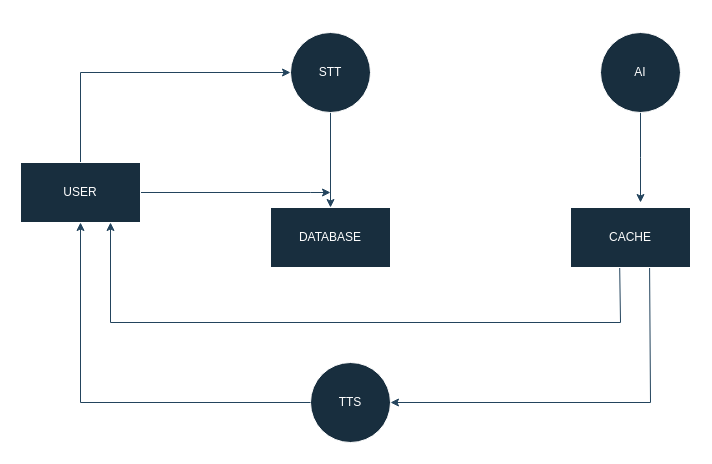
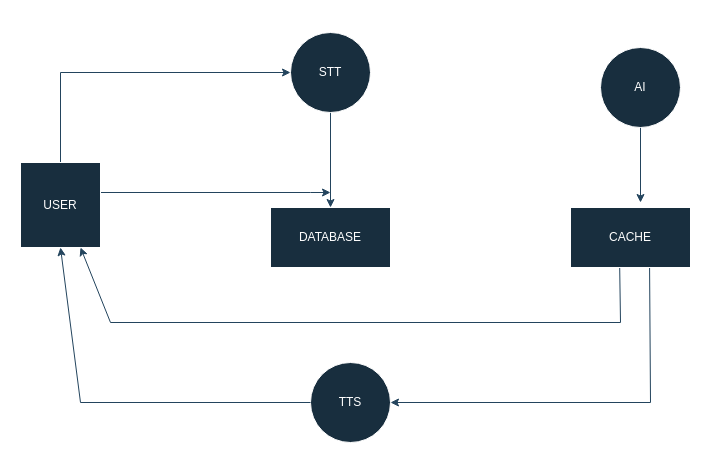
node "AI": moved (641, 73) -> (641, 88)
node "USER": size 120x60 -> 80x85
